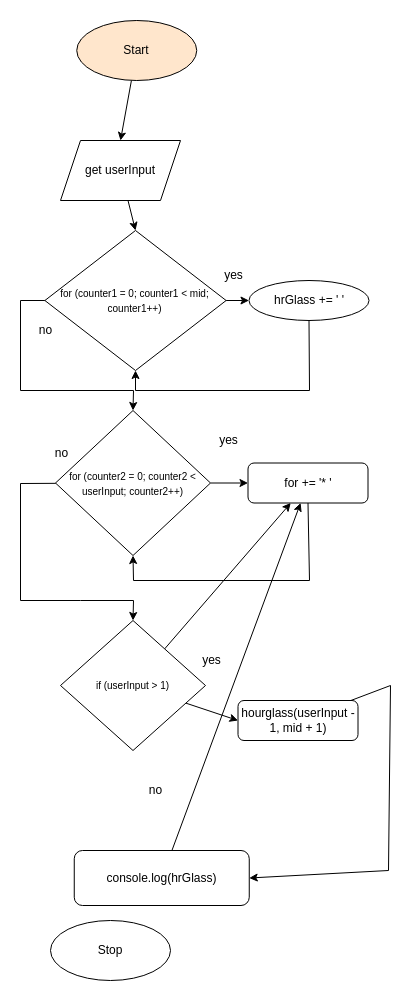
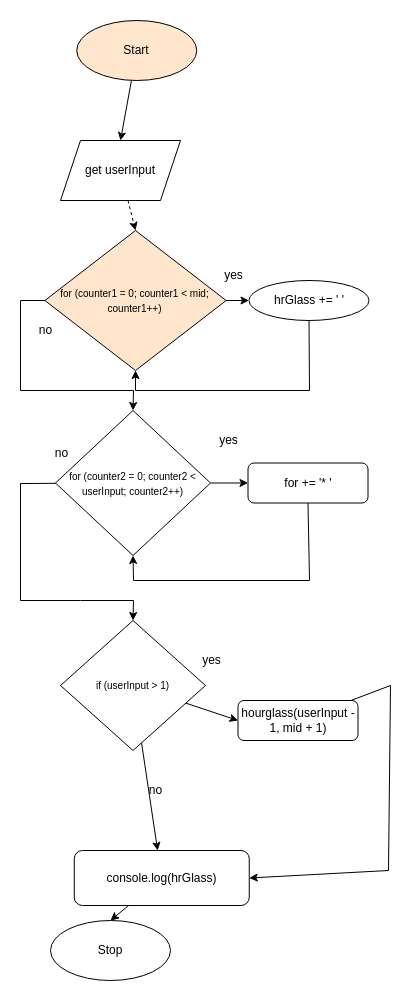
edge "get userInput" -> "for (counter1 = 0; counter1 < mid; counter1++)": style solid -> dashed
node "for (counter1 = 0; counter1 < mid; counter1++)": fillcolor #ffffff -> #ffe6cc
edge "if (userInput > 1)" -> "for += '* '": now "if (userInput > 1)" -> "console.log(hrGlass)"
edge "console.log(hrGlass)" -> "for += '* '": now "console.log(hrGlass)" -> "Stop"
